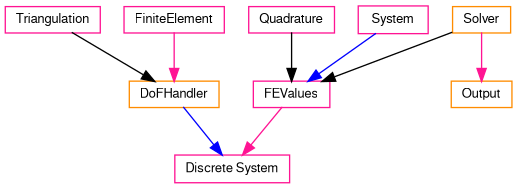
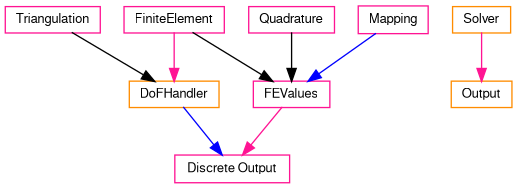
node "System": label "System" -> "Mapping"
edge "Solver" -> "FEValues": now "FiniteElement" -> "FEValues"
node "Discrete System": label "Discrete System" -> "Discrete Output"
